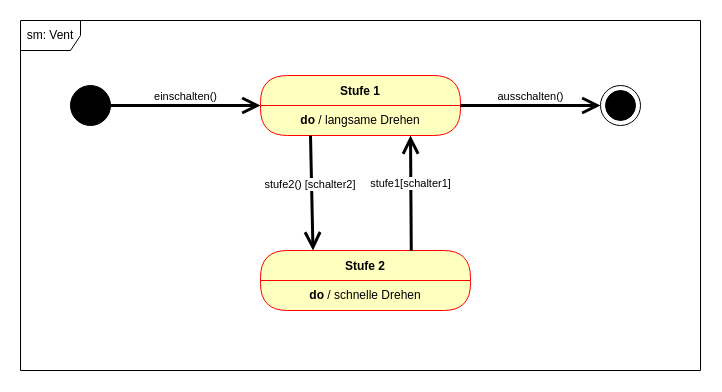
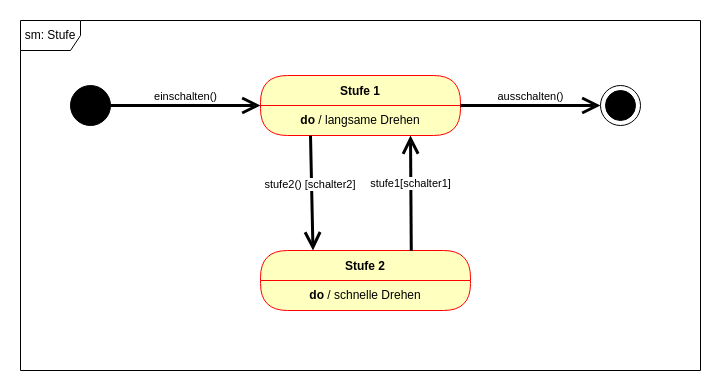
node "sm: Vent": label "sm: Vent" -> "sm: Stufe"
